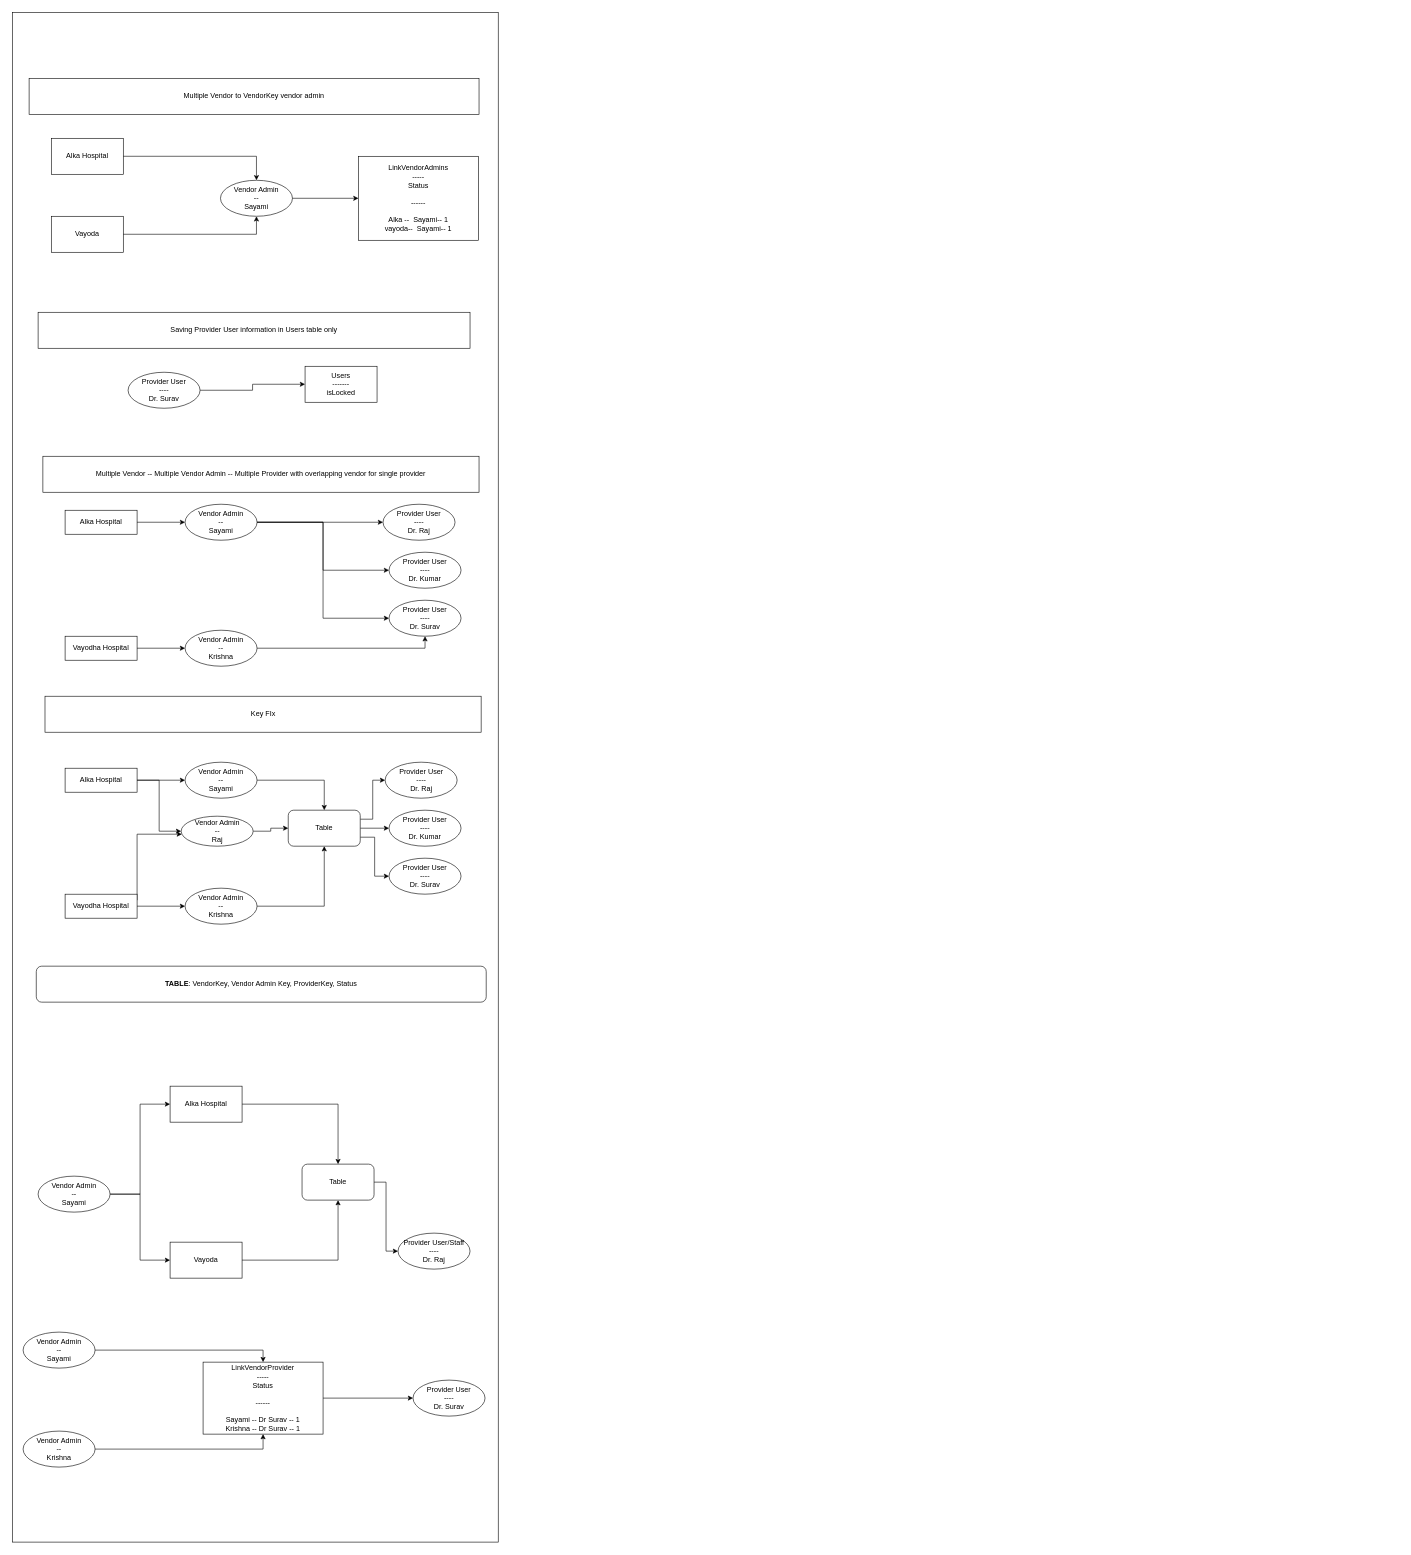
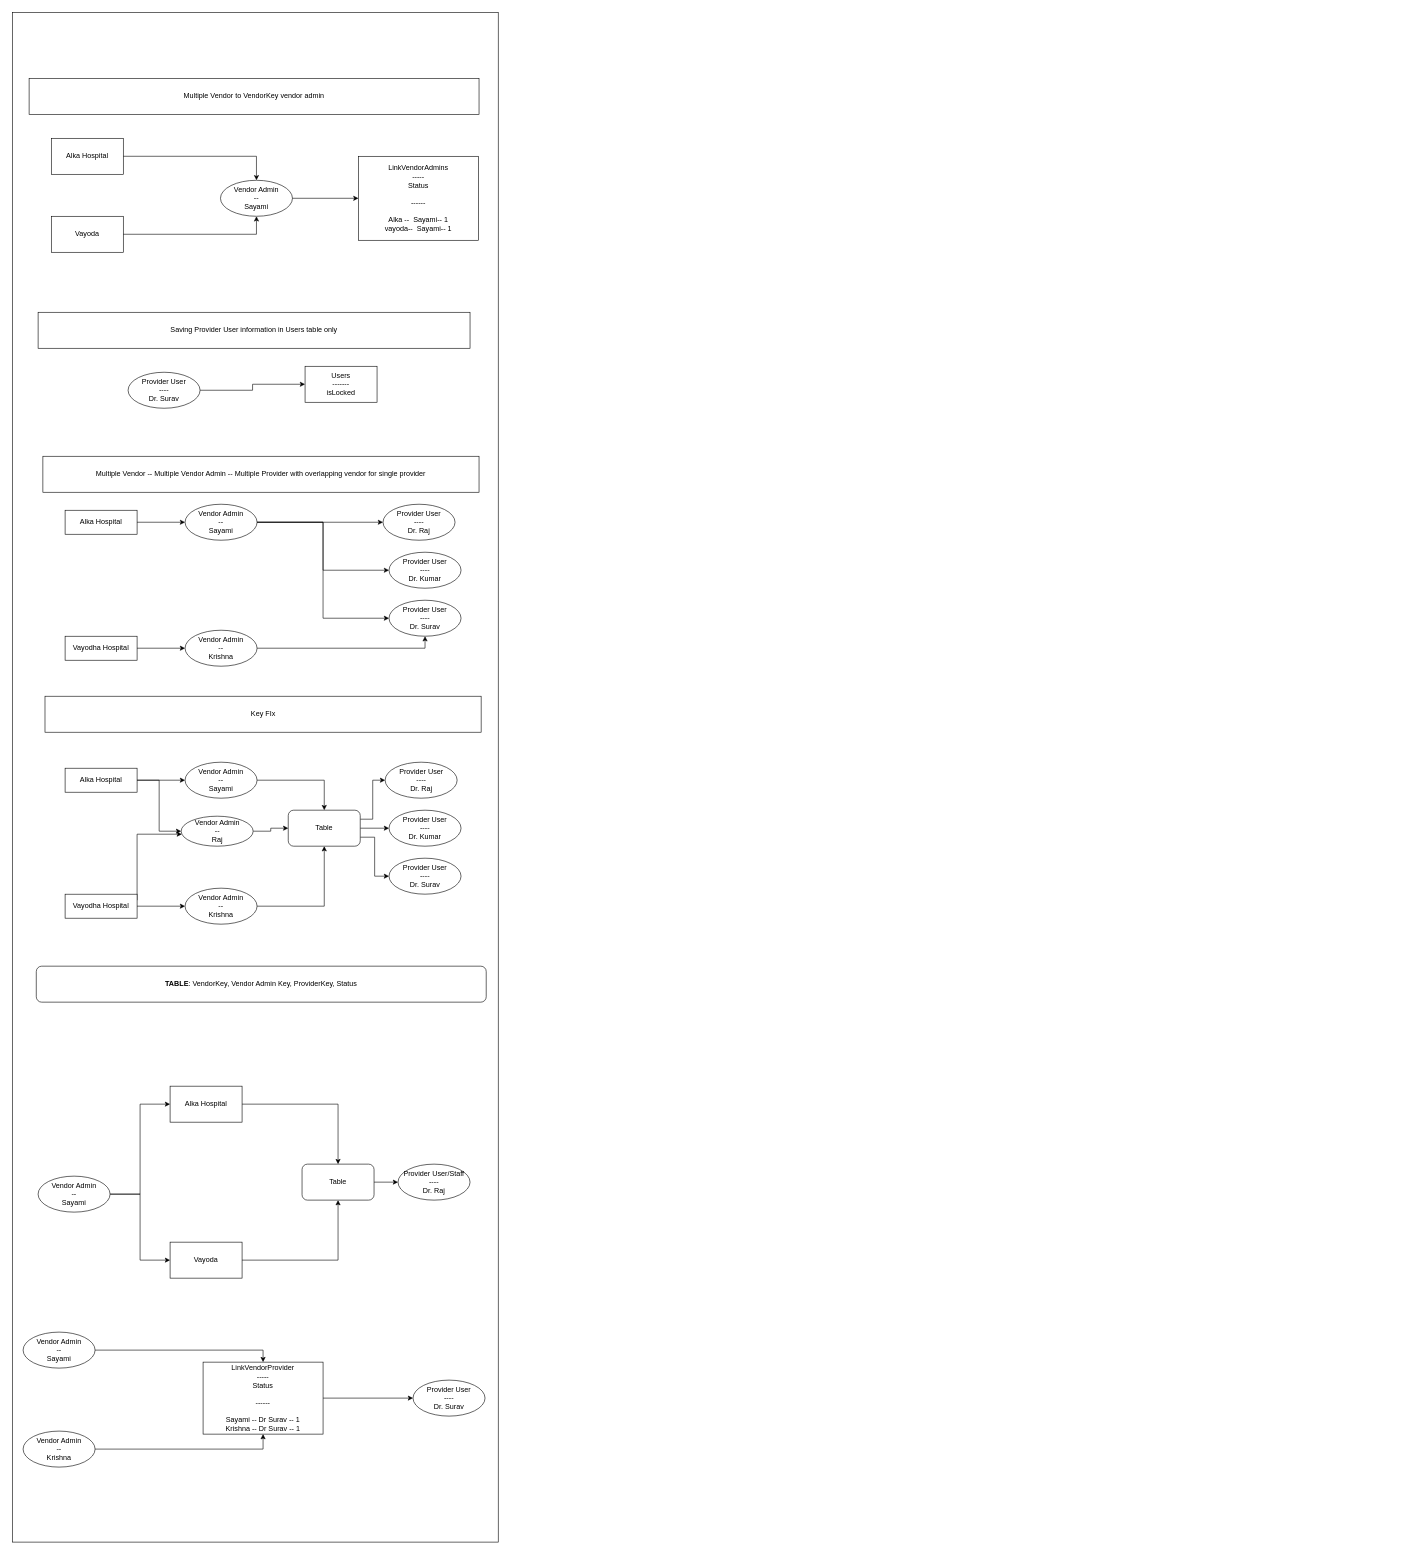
node "Provider User/Staff ---- Dr. Raj": moved (434, 1251) -> (434, 1182)
